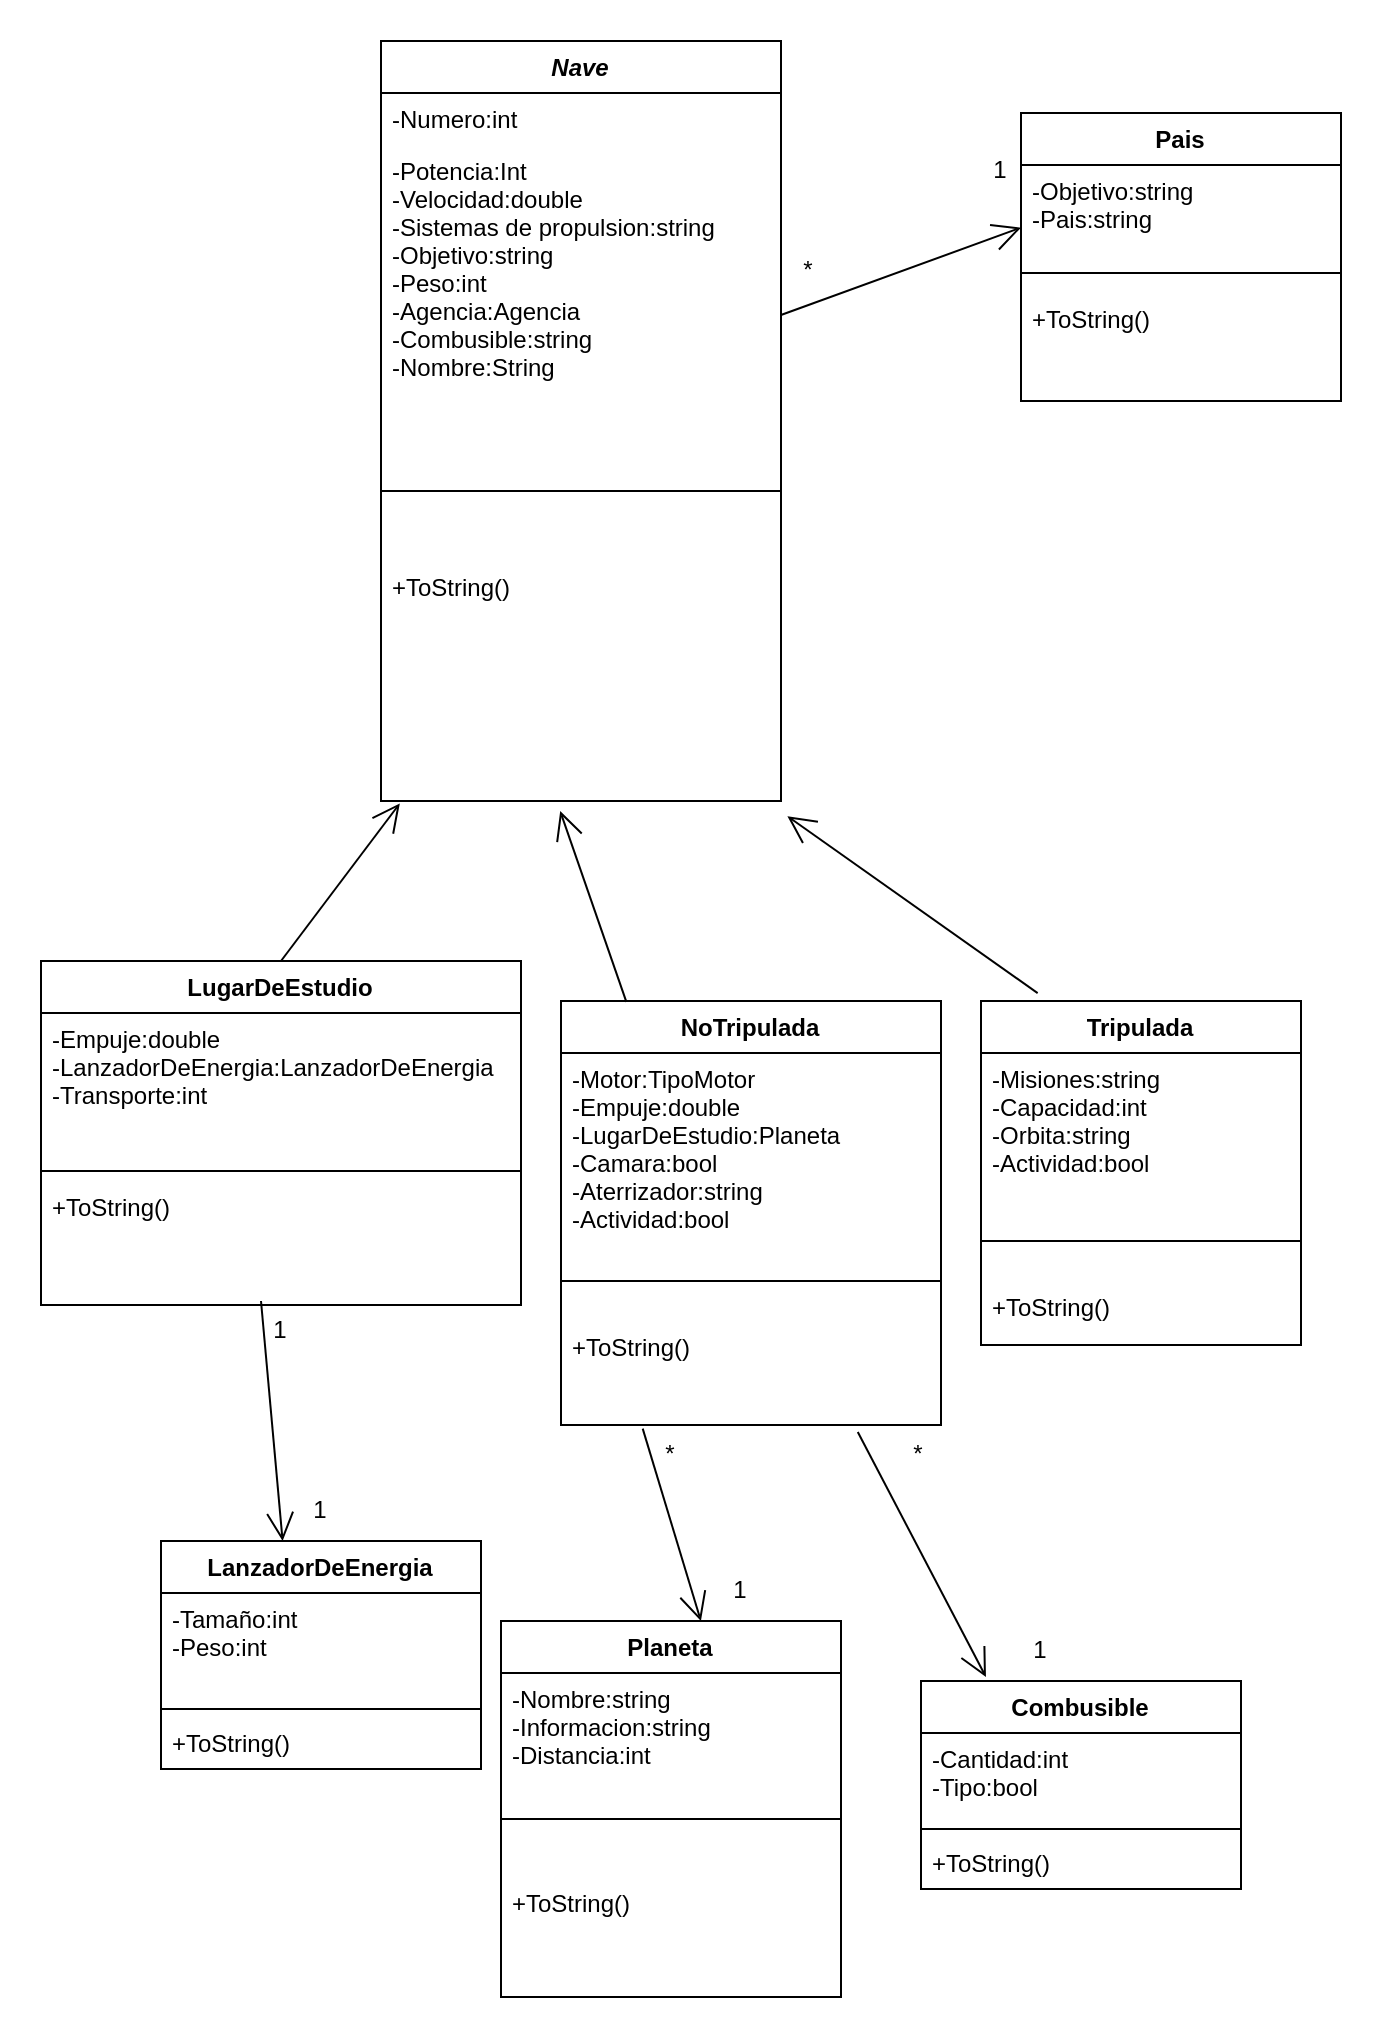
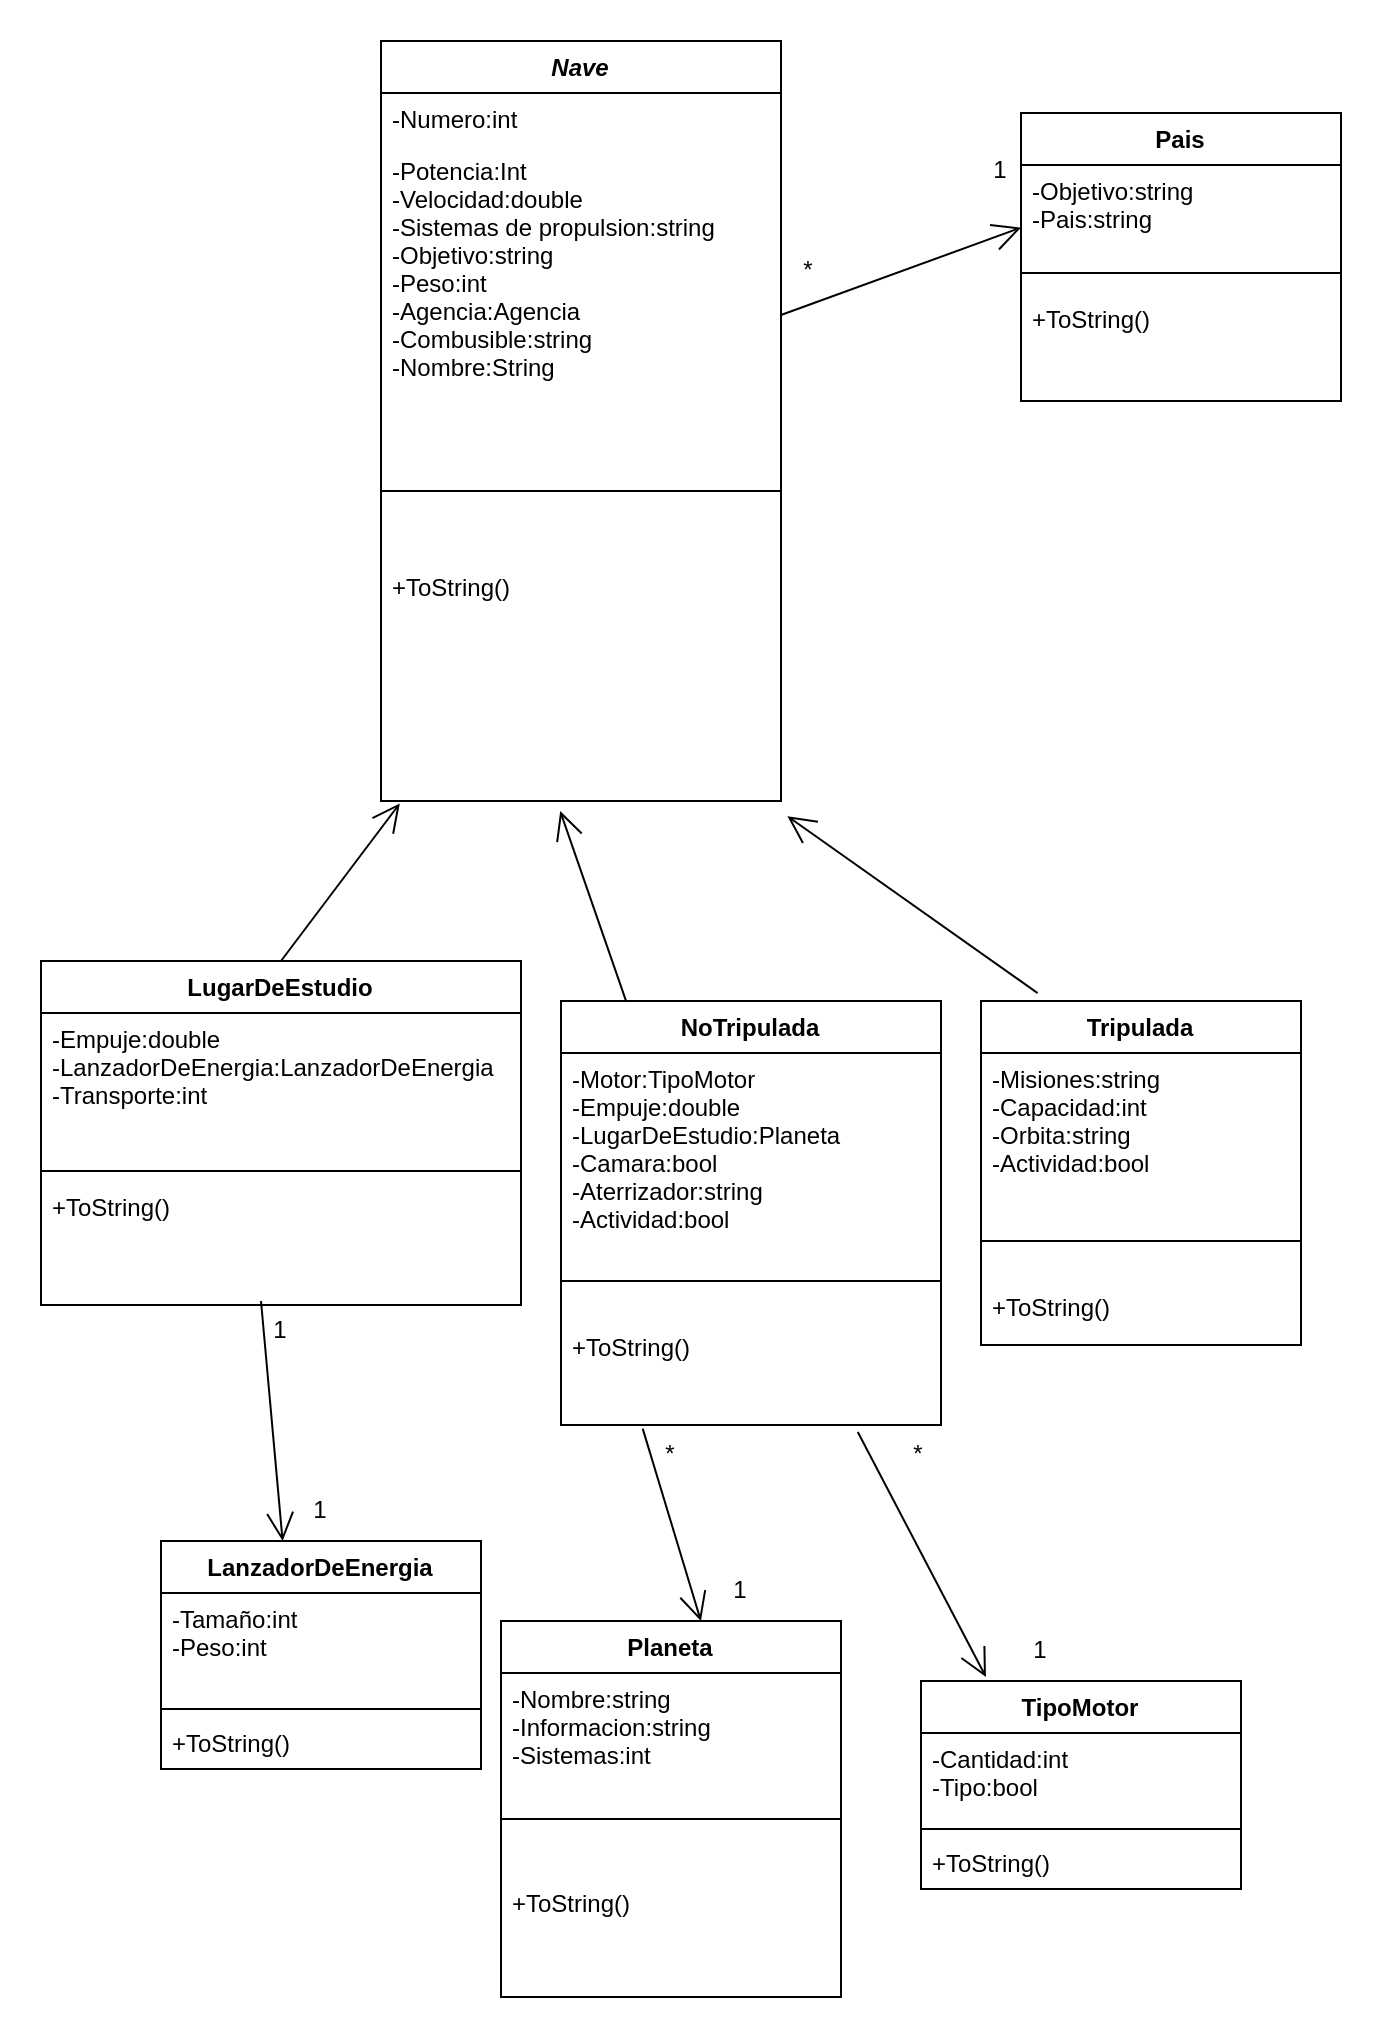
node "-Nombre:string -Informacion:string -Distancia:int": label "-Nombre:string -Informacion:string -Distancia:int" -> "-Nombre:string -Informacion:string -Sistemas:int"
node "Combusible": label "Combusible" -> "TipoMotor"
